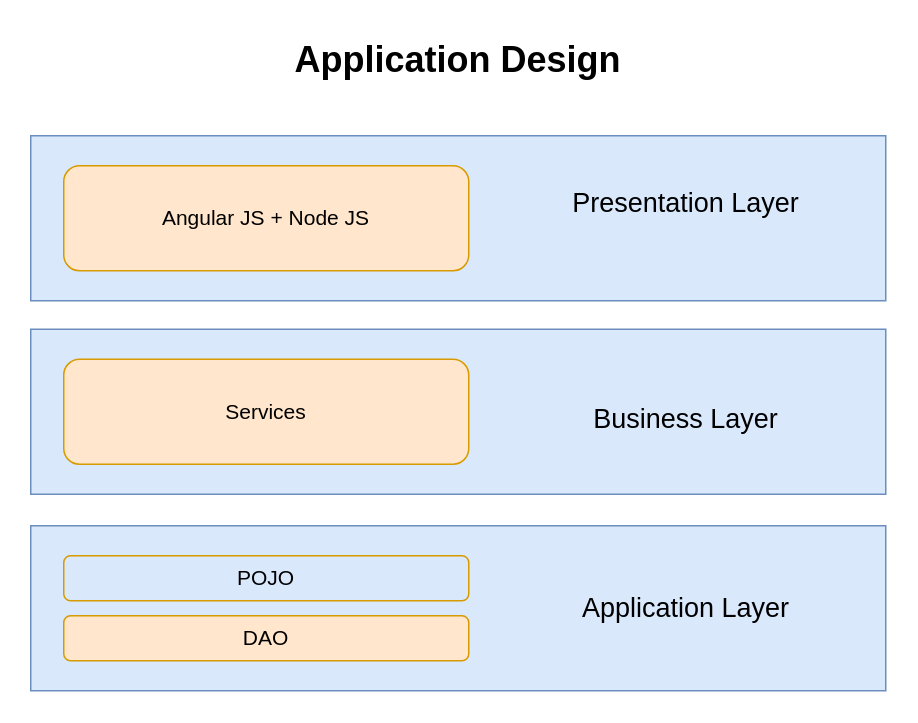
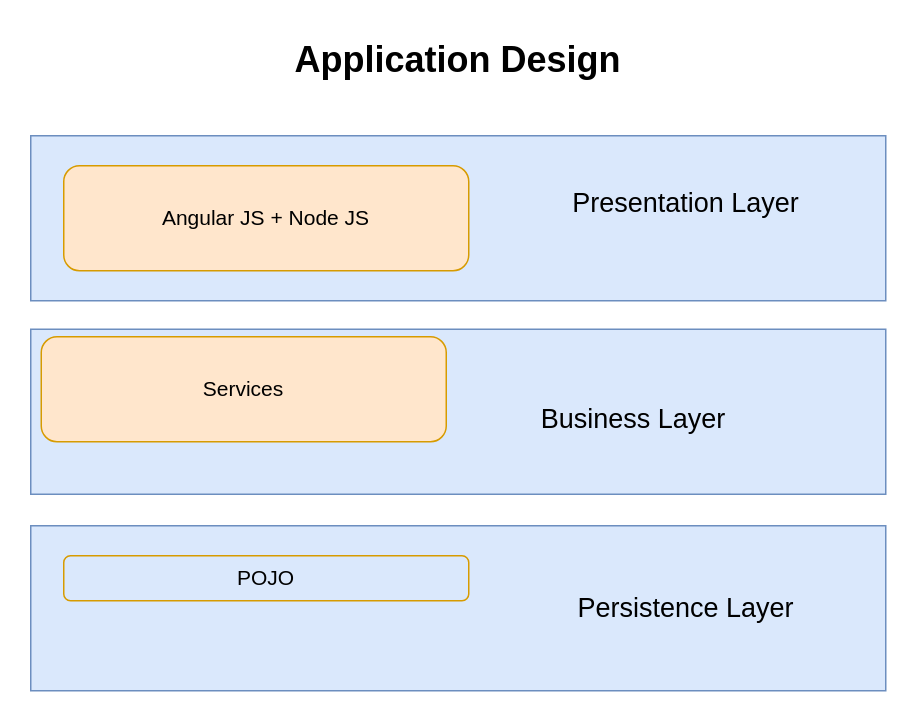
node "Services": moved (266, 412) -> (244, 389)
node "Business Layer": moved (686, 419) -> (634, 419)
node "Application Layer": label "Application Layer" -> "Persistence Layer"
node "DAO": removed
